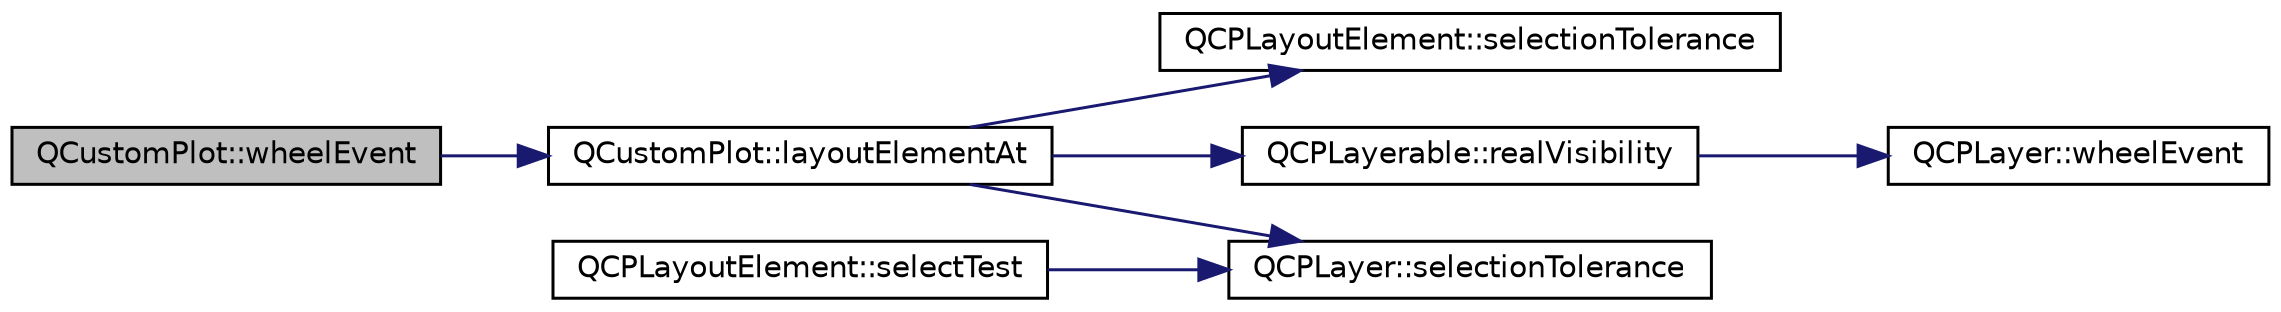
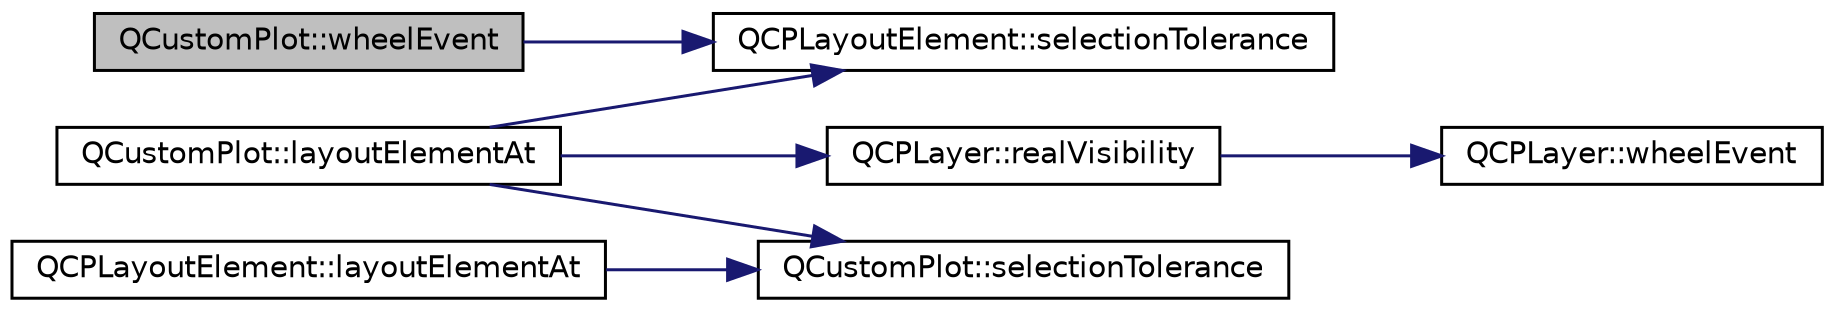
edge "QCustomPlot::wheelEvent" -> "QCustomPlot::layoutElementAt": now "QCustomPlot::wheelEvent" -> "QCPLayoutElement::selectionTolerance"
node "QCPLayerable::realVisibility": label "QCPLayerable::realVisibility" -> "QCPLayer::realVisibility"
node "QCPLayoutElement::selectTest": label "QCPLayoutElement::selectTest" -> "QCPLayoutElement::layoutElementAt"
node "QCPLayer::selectionTolerance": label "QCPLayer::selectionTolerance" -> "QCustomPlot::selectionTolerance"
